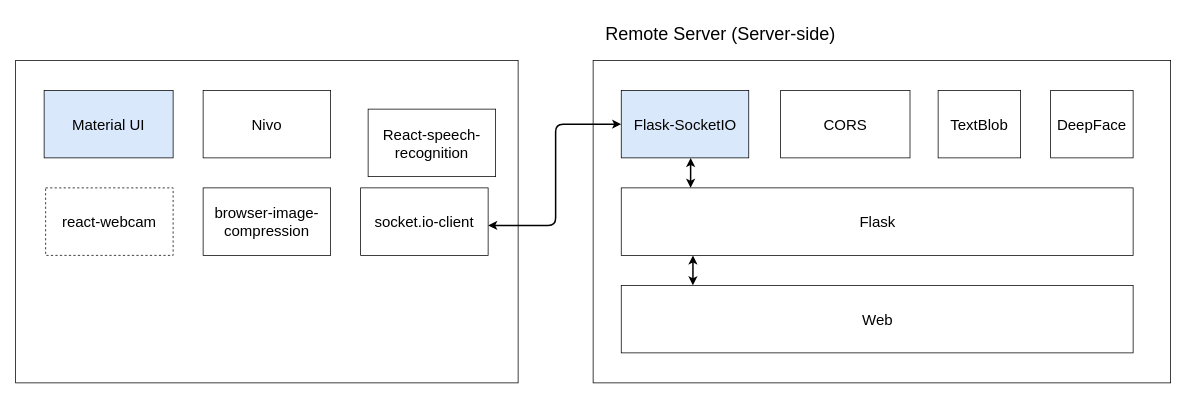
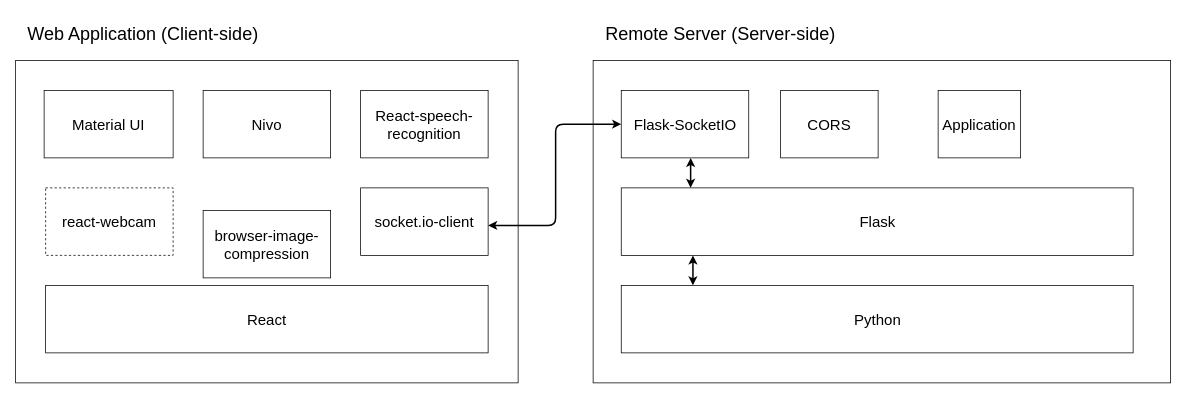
node "Web Application (Client-side)": added
node "Material UI": fillcolor #dae8fc -> #ffffff
node "Flask-SocketIO": fillcolor #dae8fc -> #ffffff
node "CORS": size 129x68 -> 98x68
node "TextBlob": label "TextBlob" -> "Application"
node "DeepFace": removed
node "React-speech-recognition": moved (432, 143) -> (424, 124)
node "browser-image-compression": moved (267, 222) -> (267, 244)
node "React": added
node "Web": label "Web" -> "Python"
